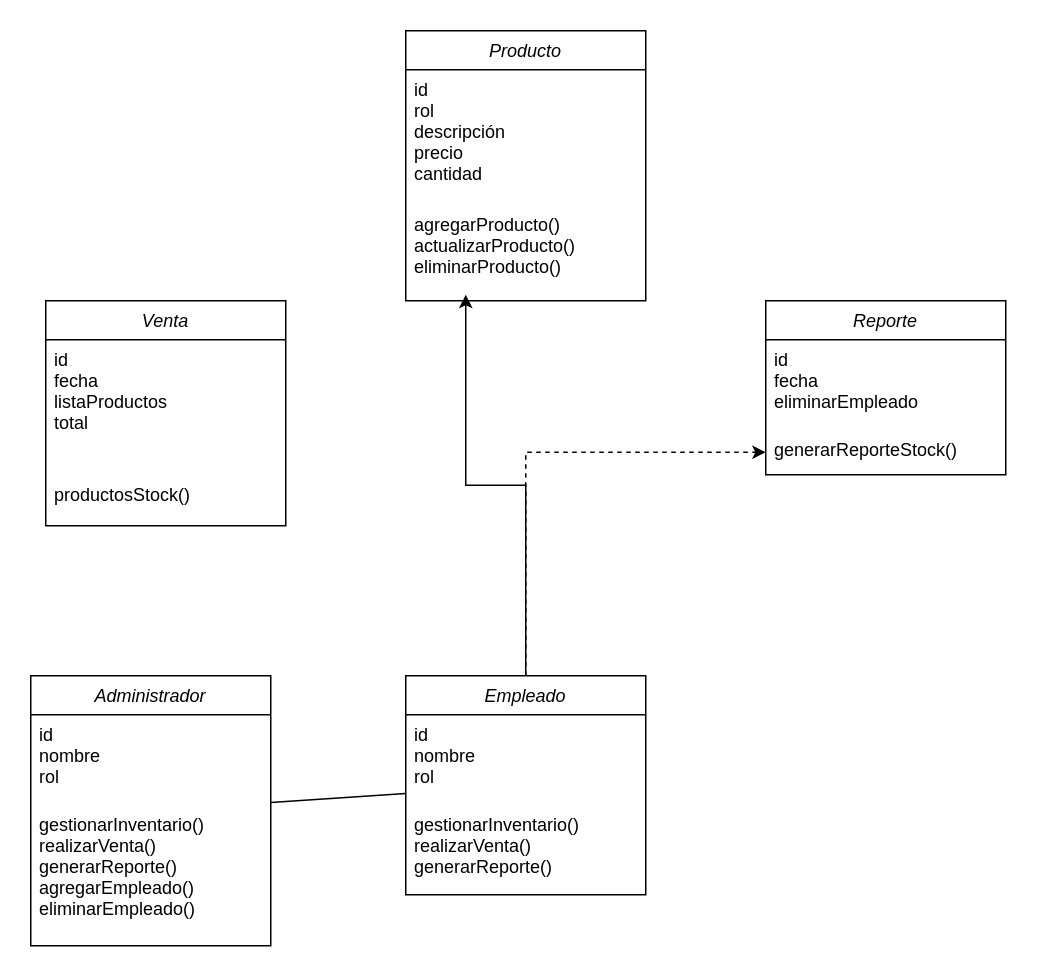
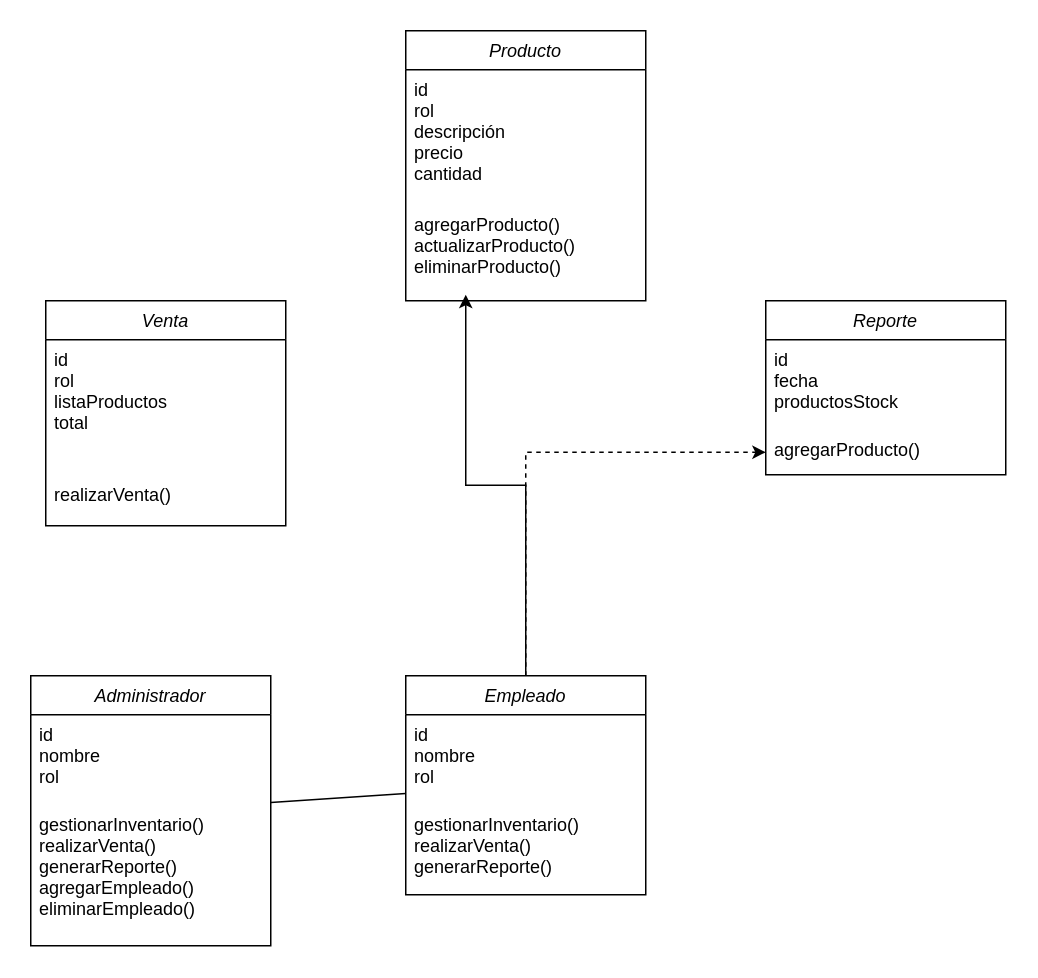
node "id fecha listaProductos total": label "id fecha listaProductos total" -> "id rol listaProductos total"
node "id fecha eliminarEmpleado": label "id fecha eliminarEmpleado" -> "id fecha productosStock"
node "generarReporteStock()": label "generarReporteStock()" -> "agregarProducto()"
node "productosStock()": label "productosStock()" -> "realizarVenta()"
